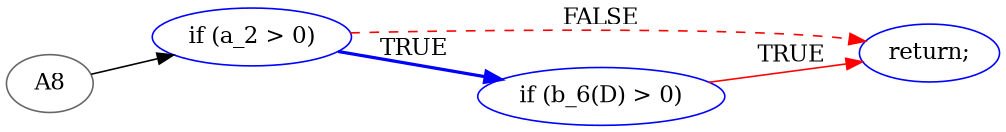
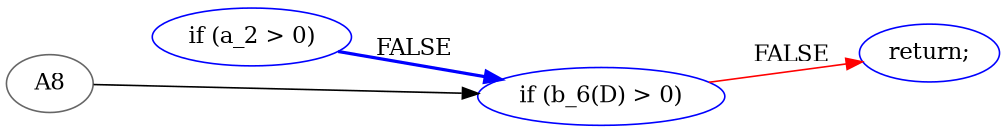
edge "if (a_2 > 0)" -> "return;": removed, label "FALSE"
edge "if (a_2 > 0)" -> "if (b_6(D) > 0)": label "TRUE" -> "FALSE"
edge "if (b_6(D) > 0)" -> "return;": label "TRUE" -> "FALSE"
edge "A8" -> "if (a_2 > 0)": now "A8" -> "if (b_6(D) > 0)"
